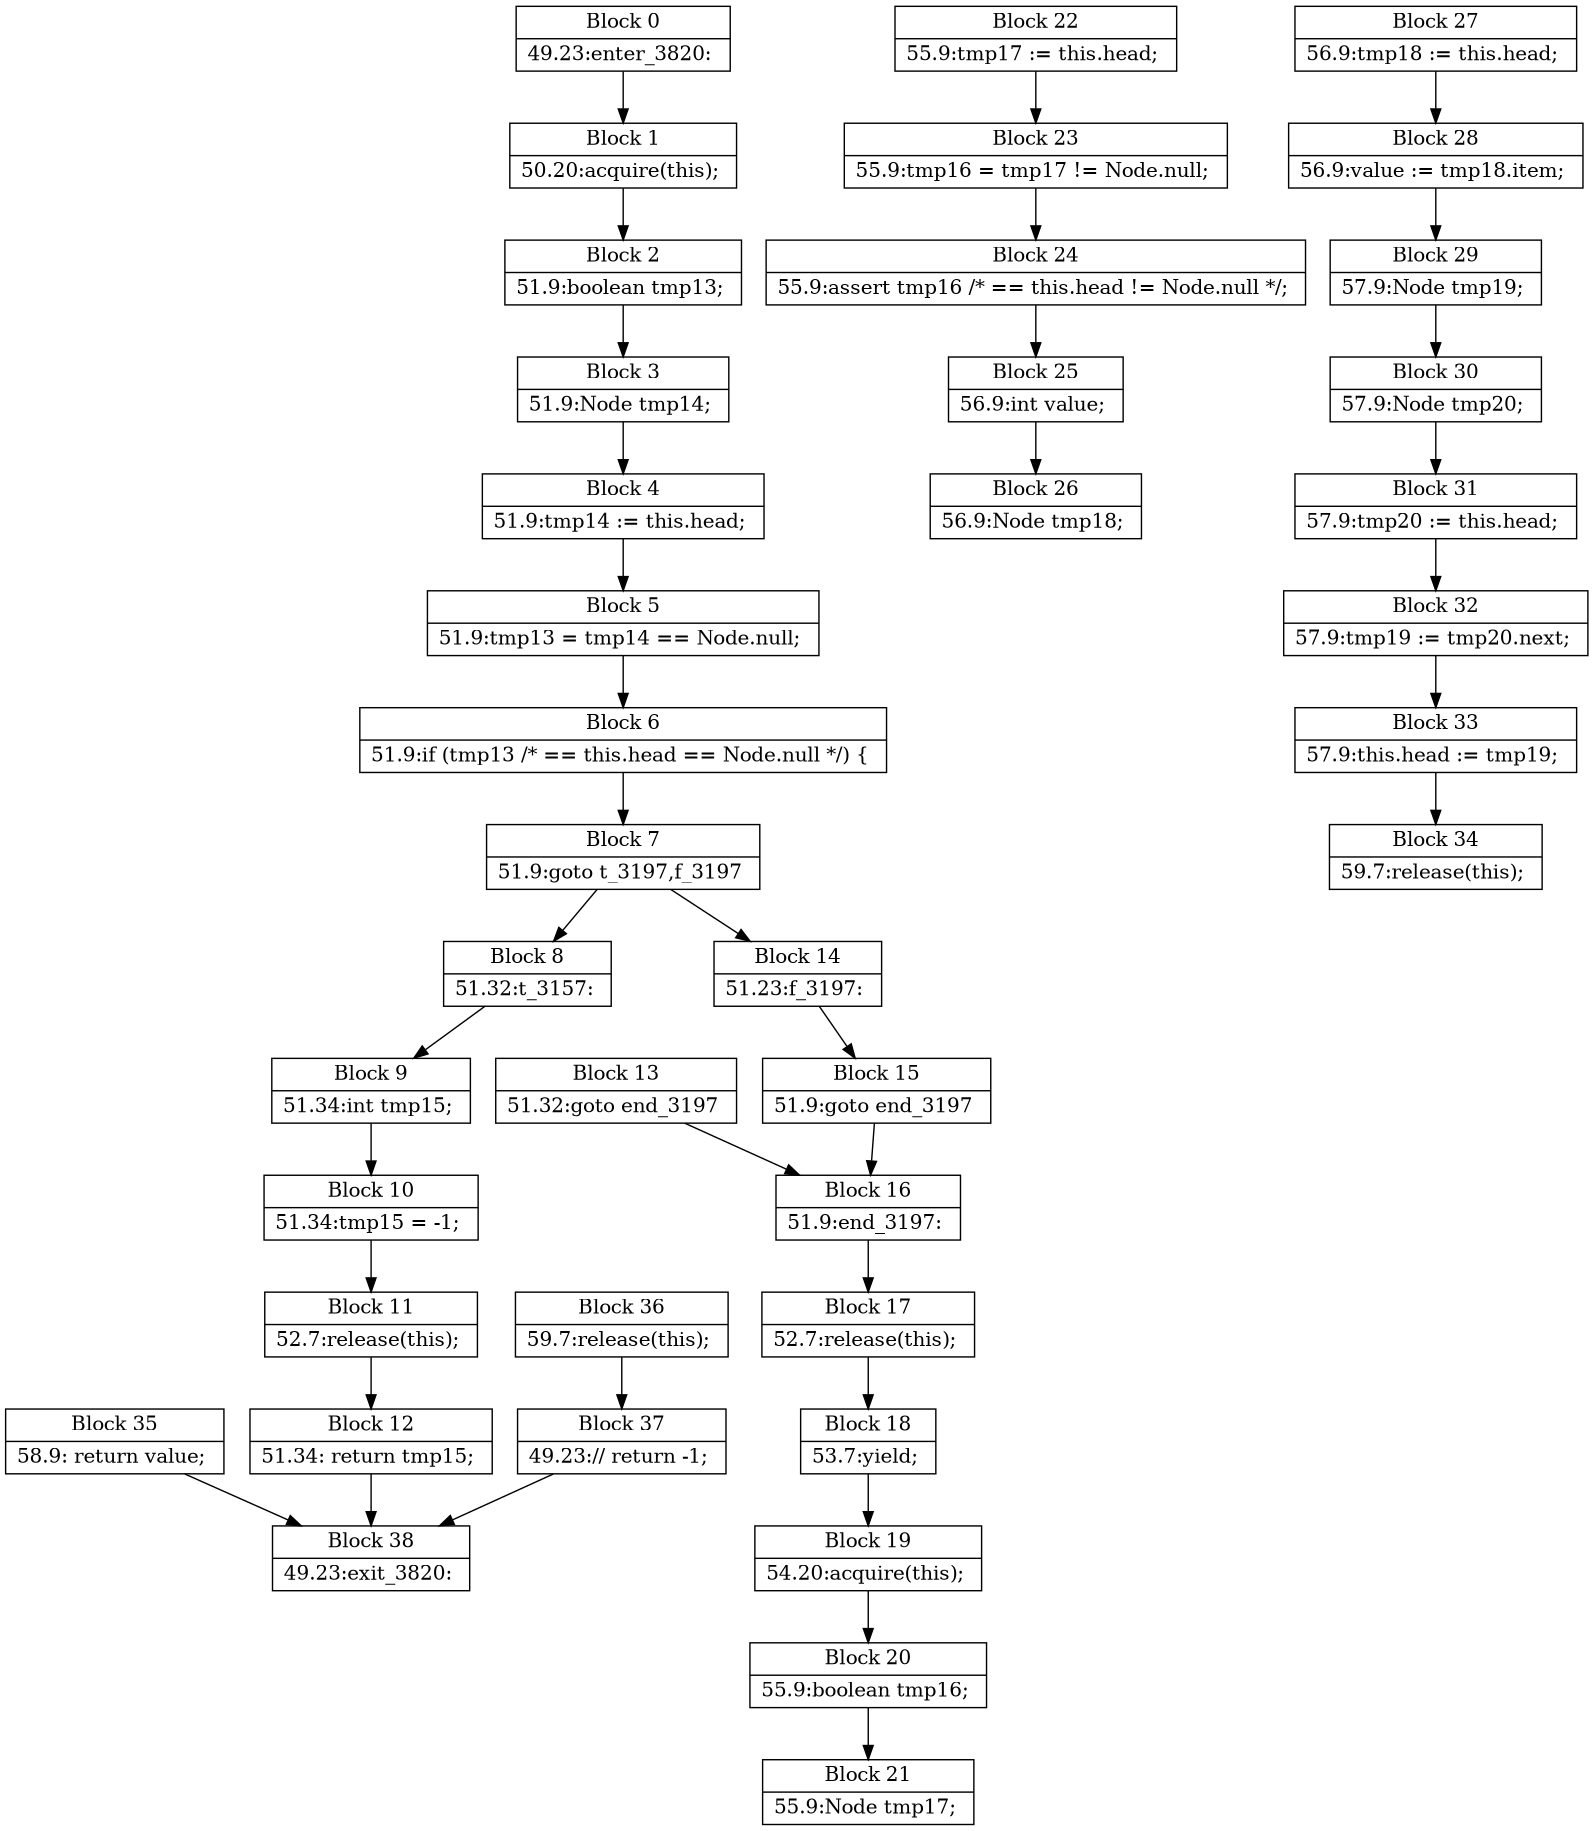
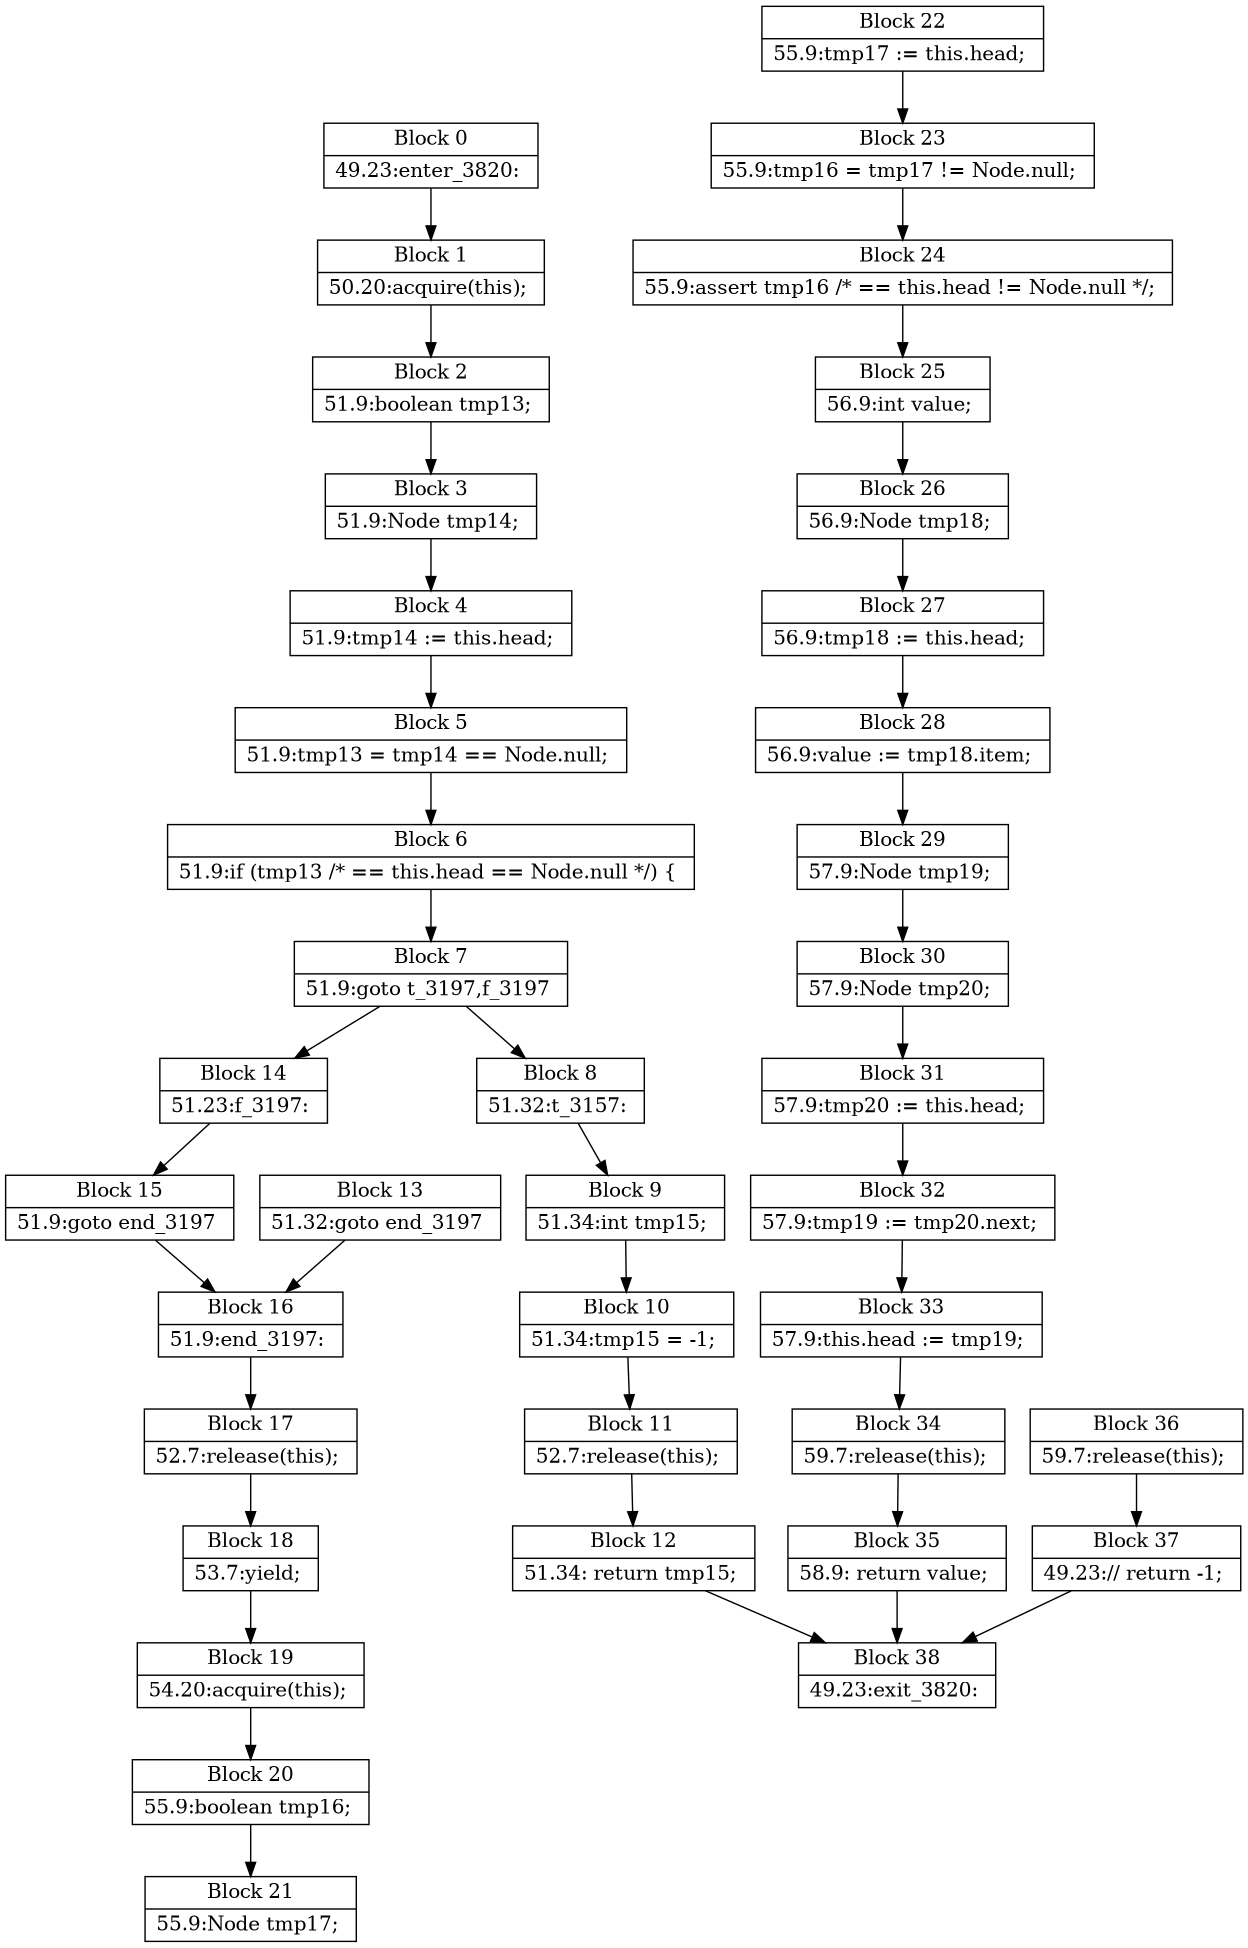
edge "Block 26" -> "Block 27": added
edge "Block 34" -> "Block 35": added
